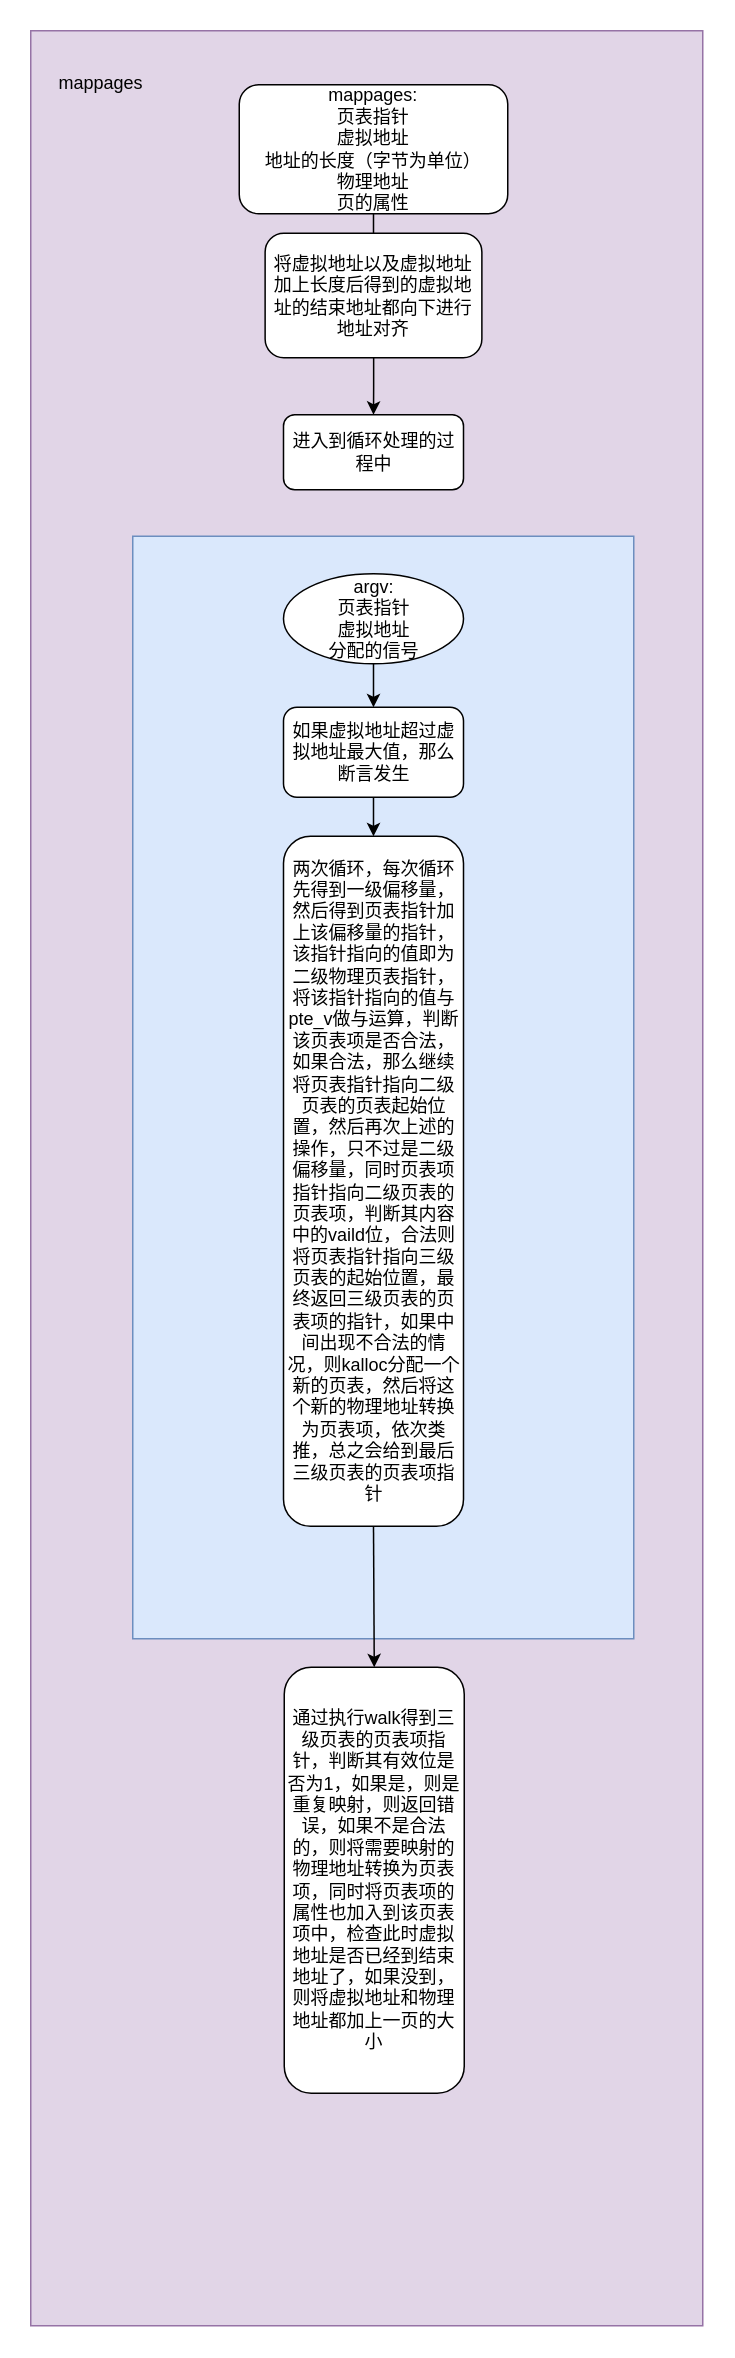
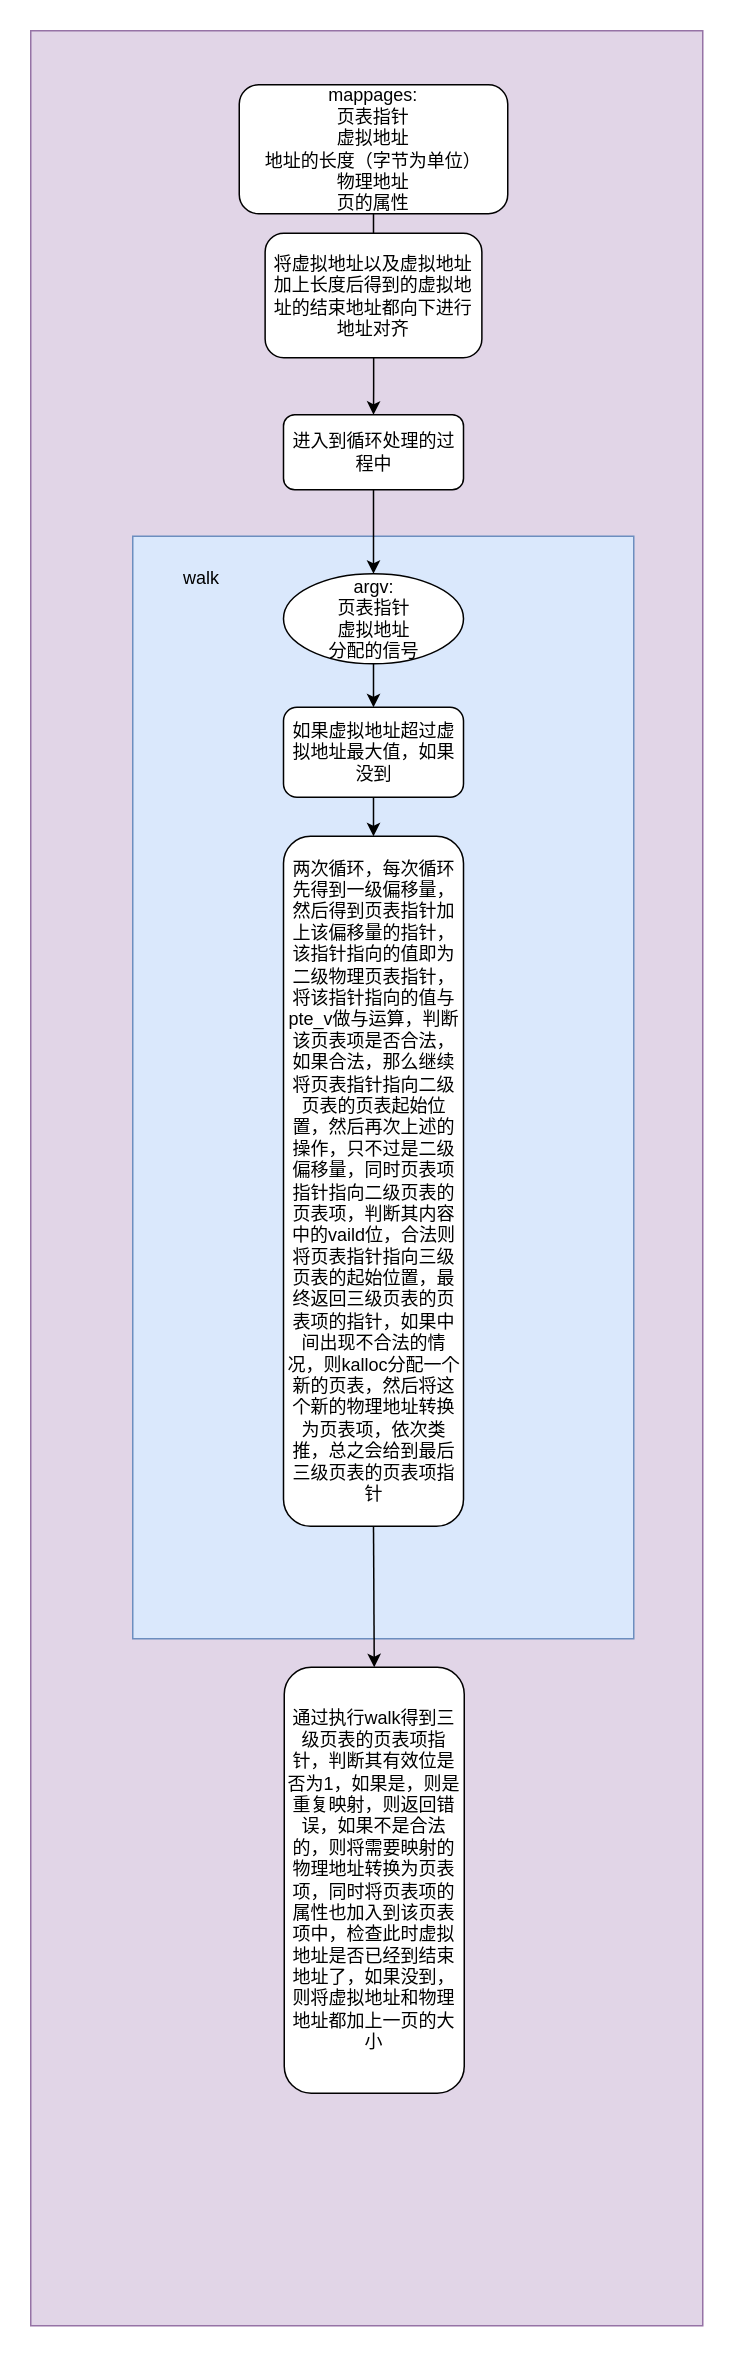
node "mappages": removed
edge "进入到循环处理的过程中" -> "argv: 页表指针 虚拟地址 分配的信号": added
node "walk": added
node "如果虚拟地址超过虚拟地址最大值，那么断言发生": label "如果虚拟地址超过虚拟地址最大值，那么断言发生" -> "如果虚拟地址超过虚拟地址最大值，如果没到"
